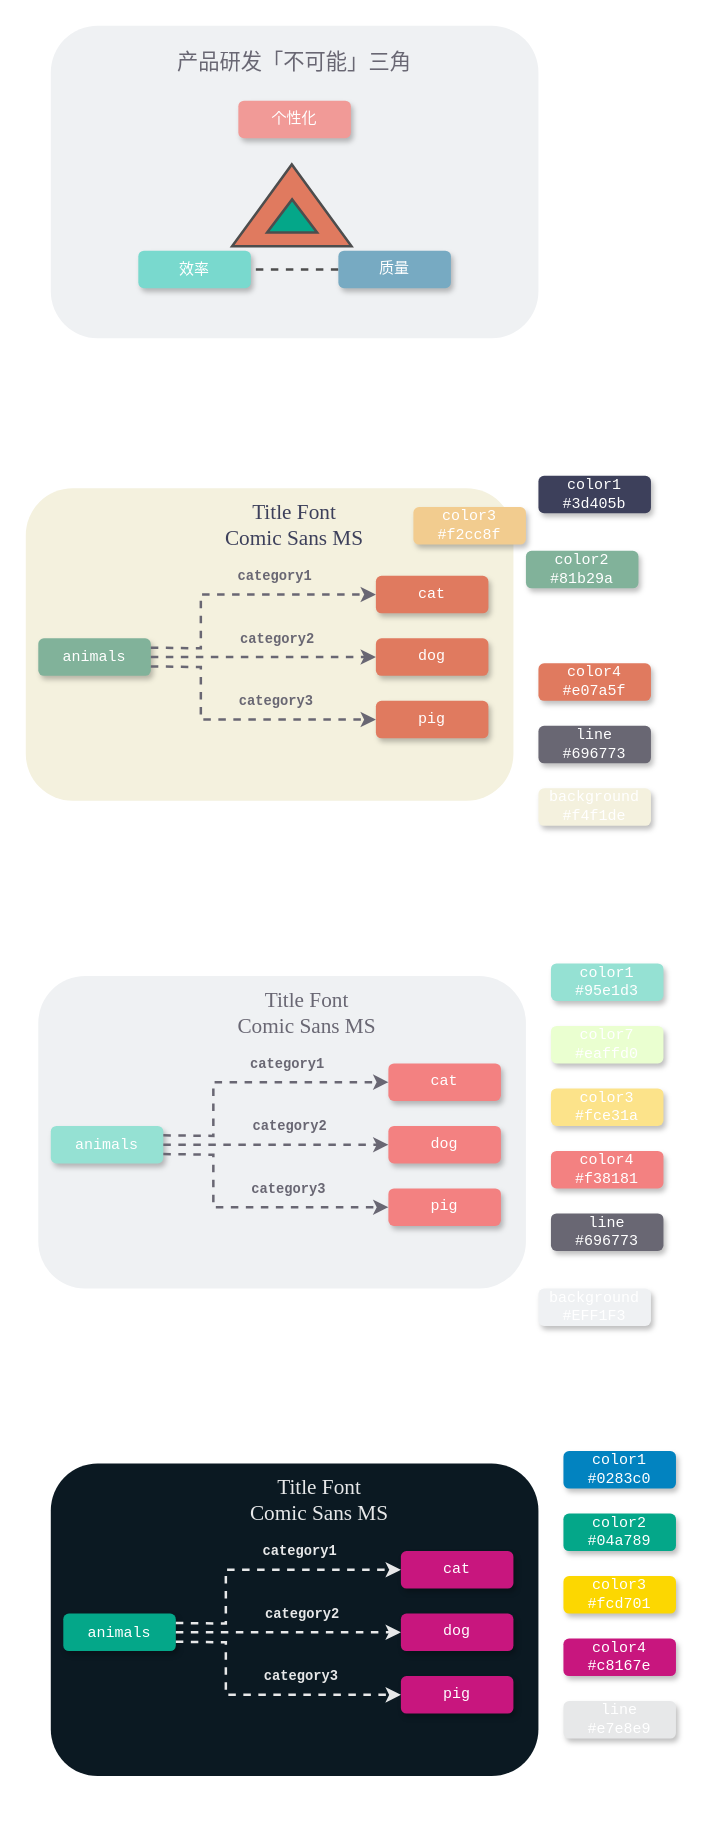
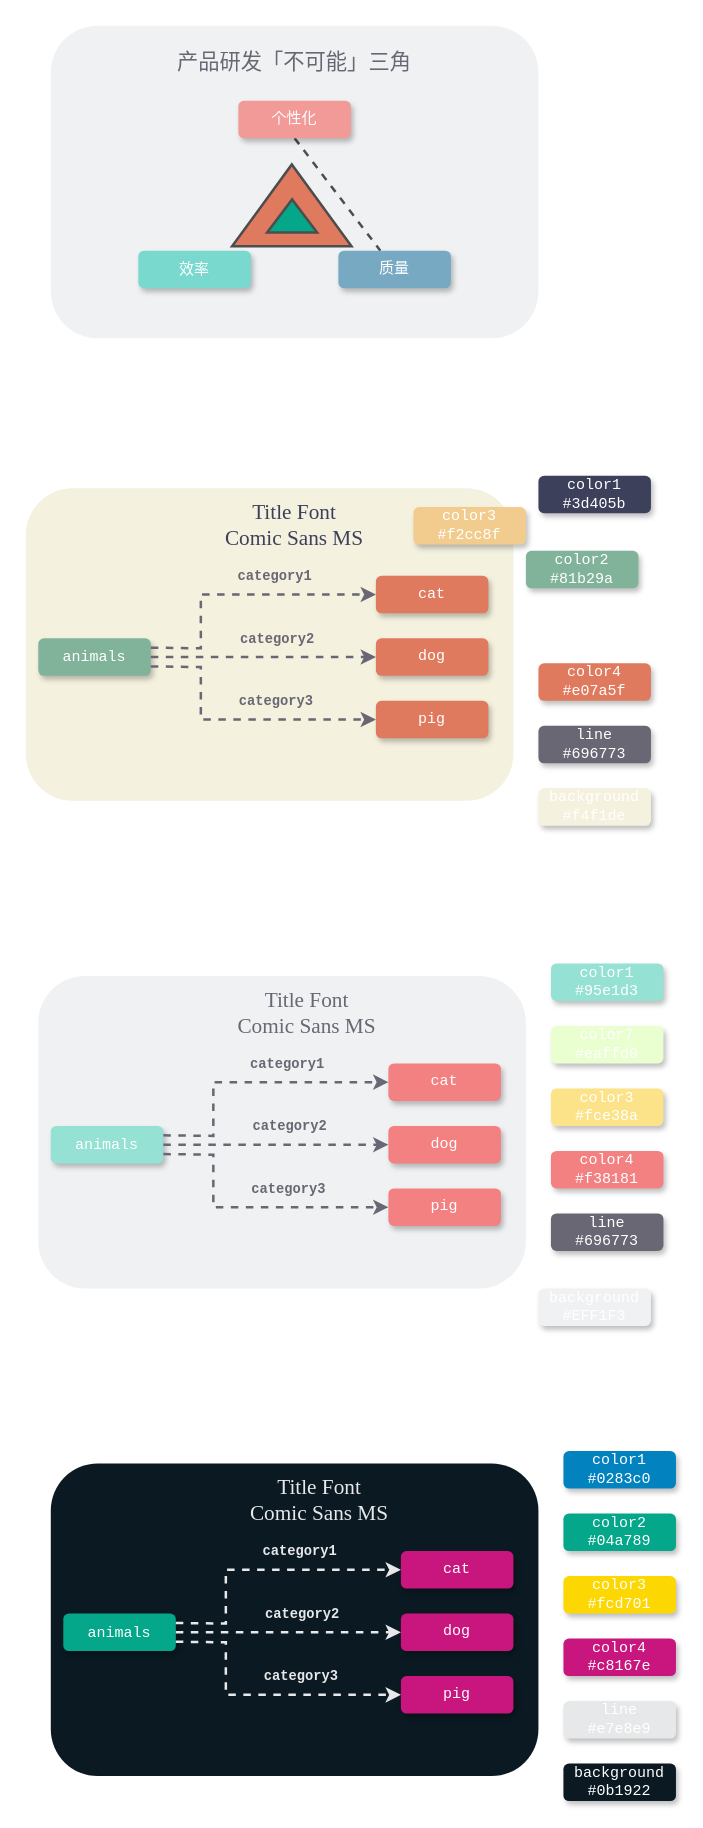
edge "个性化" -- "质量": added
edge "效率" -- "质量": removed
node "color3 #fce31a": label "color3 #fce31a" -> "color3 #fce38a"
node "background #0b1922": added
